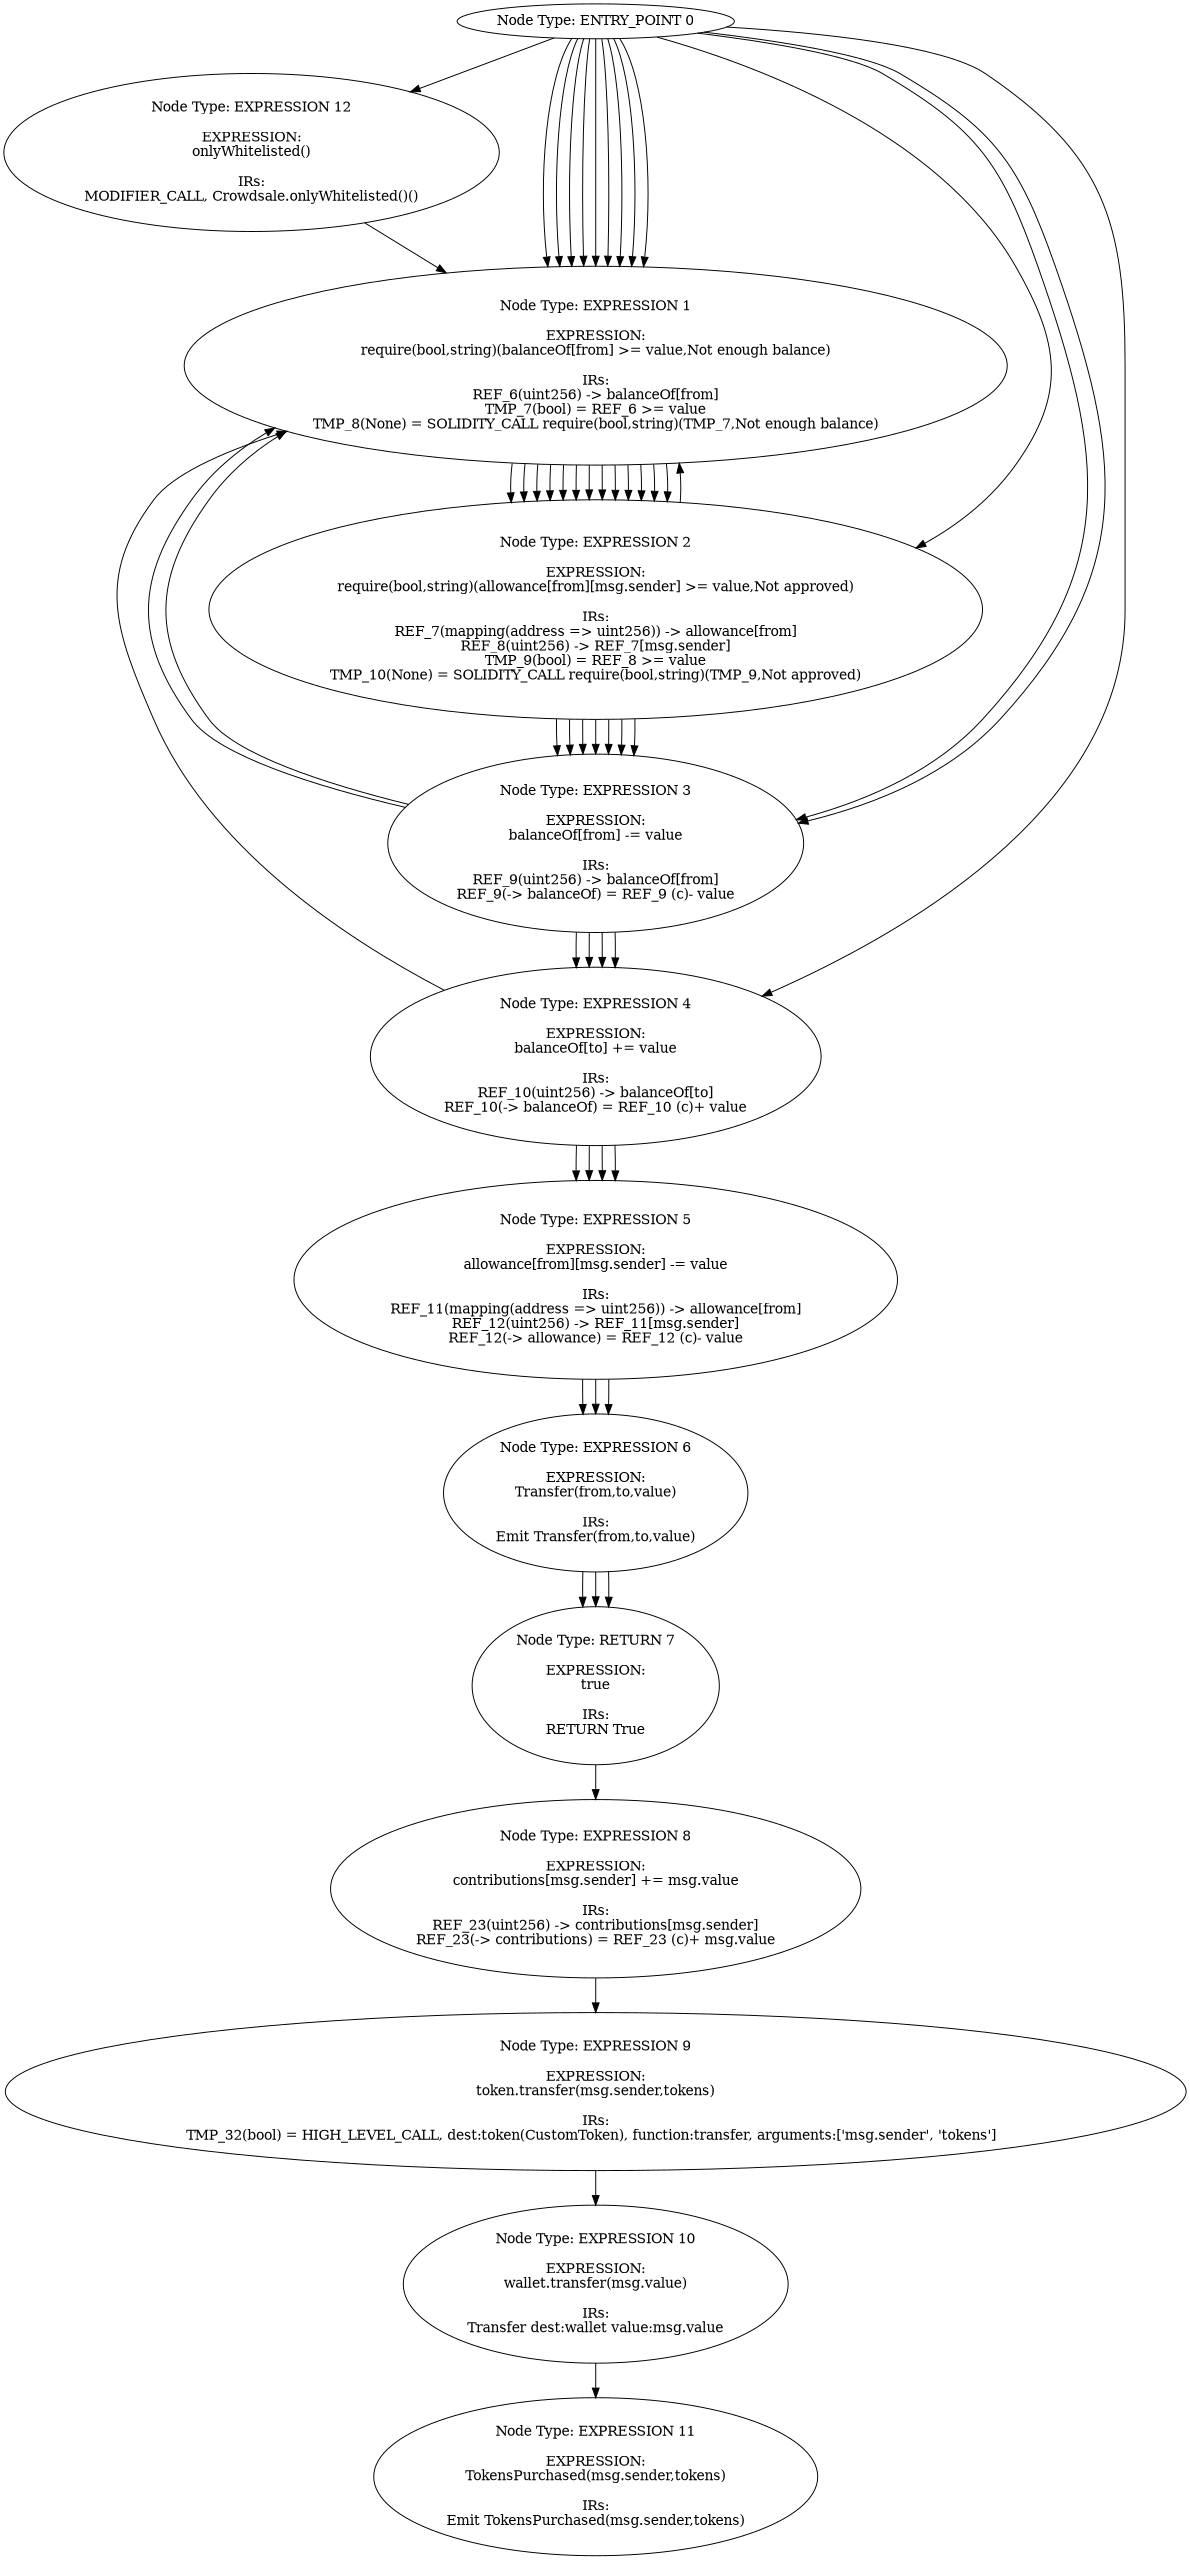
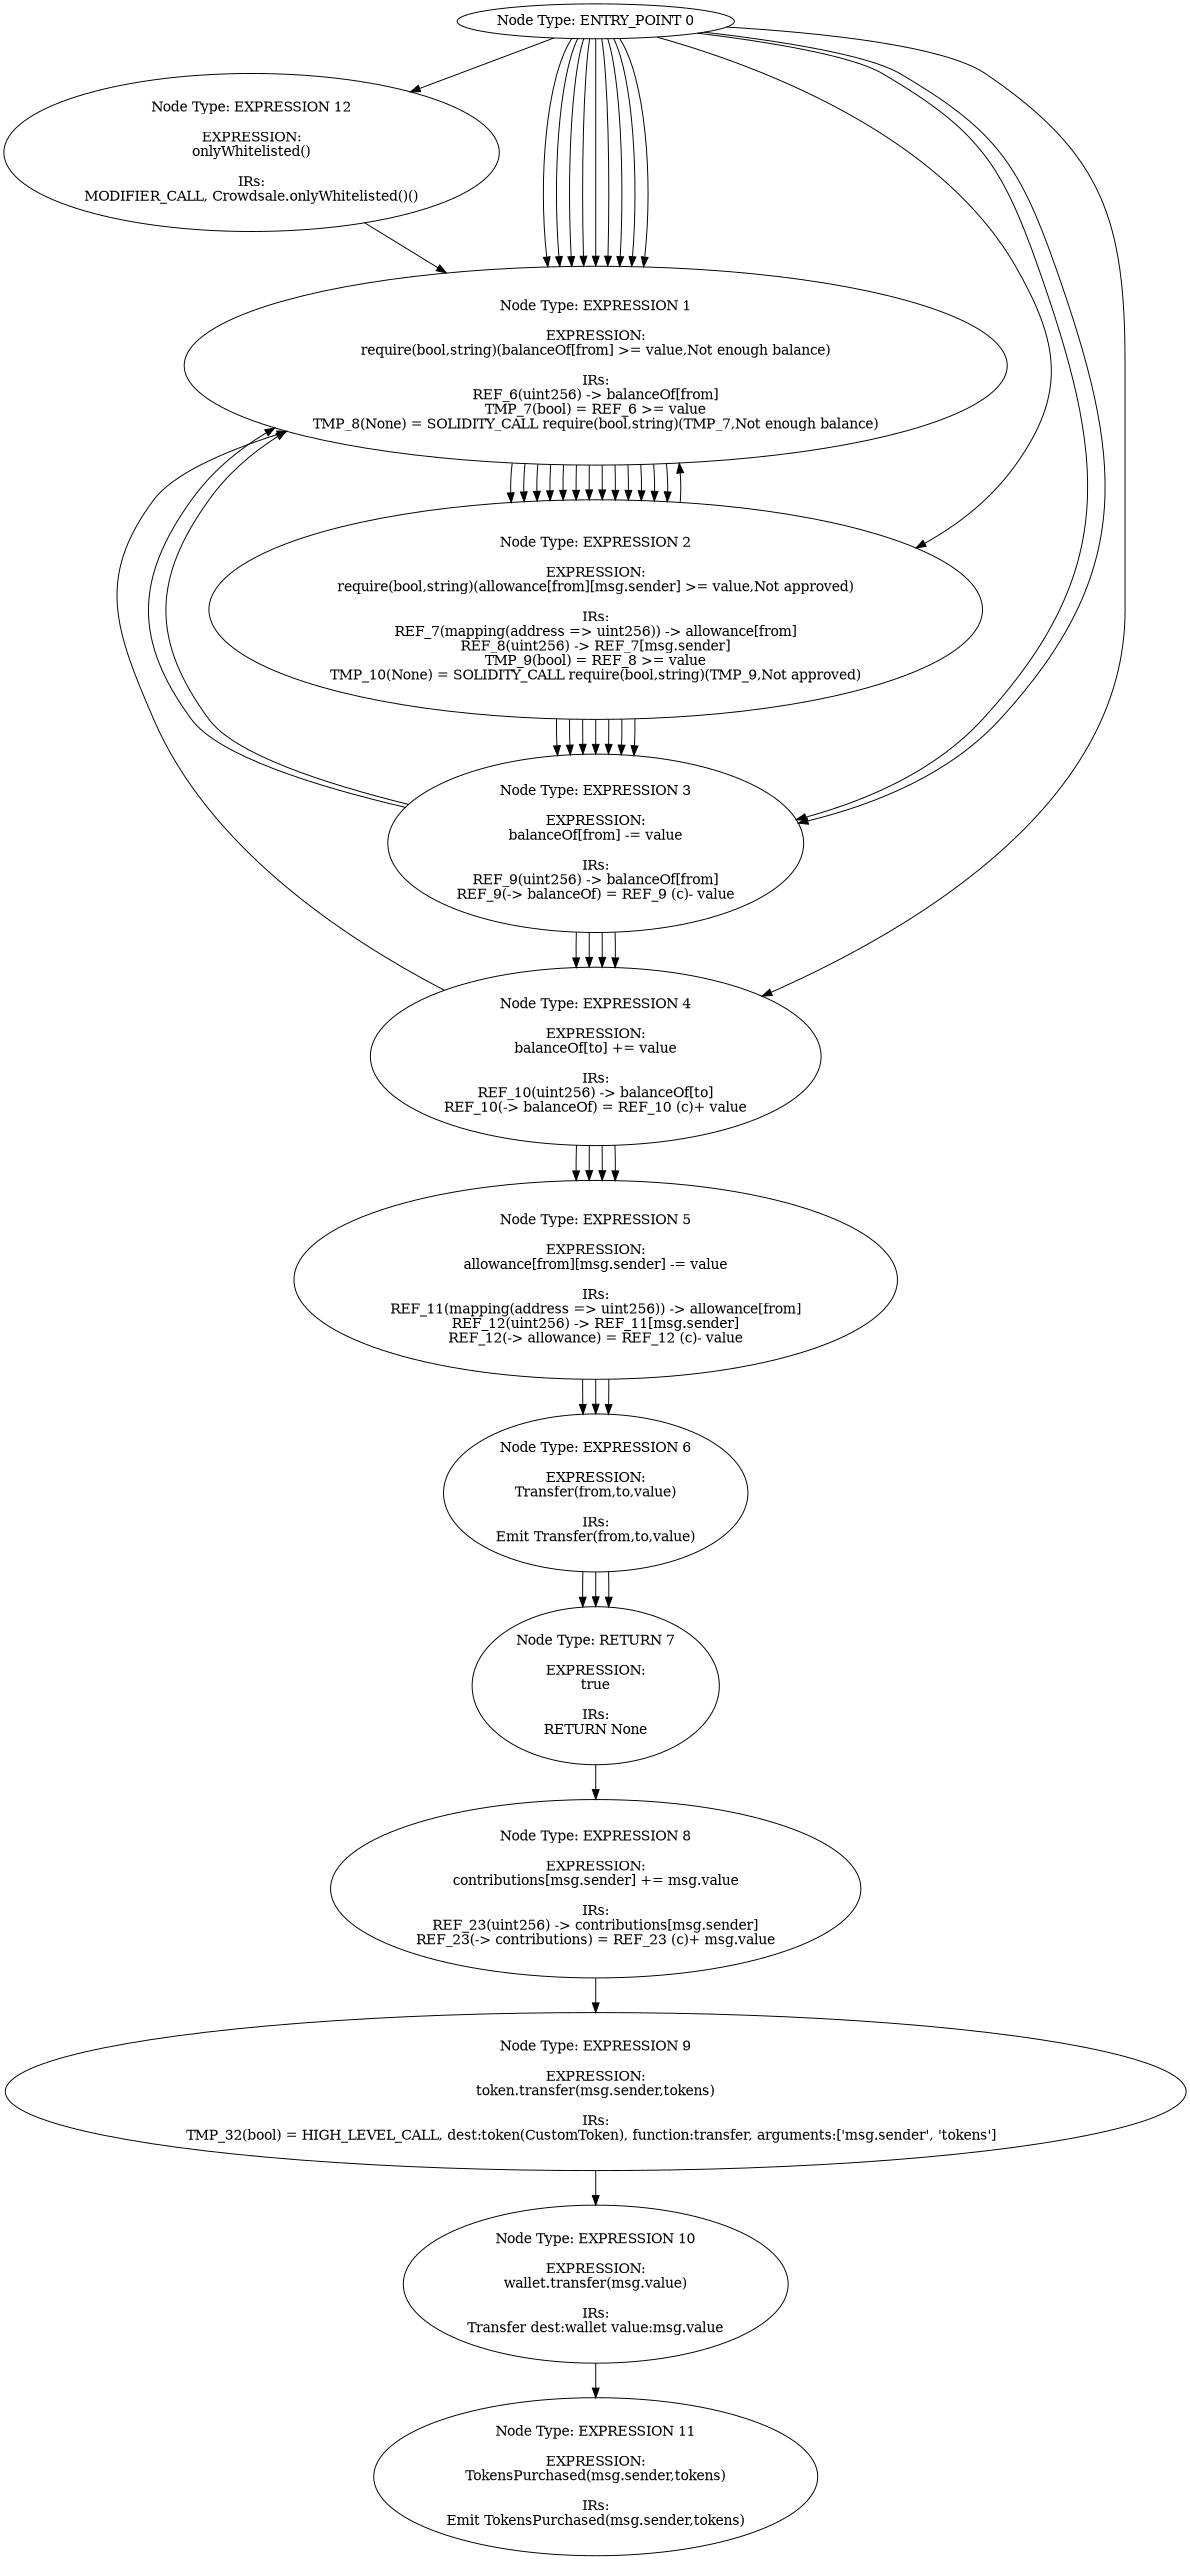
node "Node Type: RETURN 7 EXPRESSION: true IRs: RETURN True": label "Node Type: RETURN 7 EXPRESSION: true IRs: RETURN True" -> "Node Type: RETURN 7 EXPRESSION: true IRs: RETURN None"
